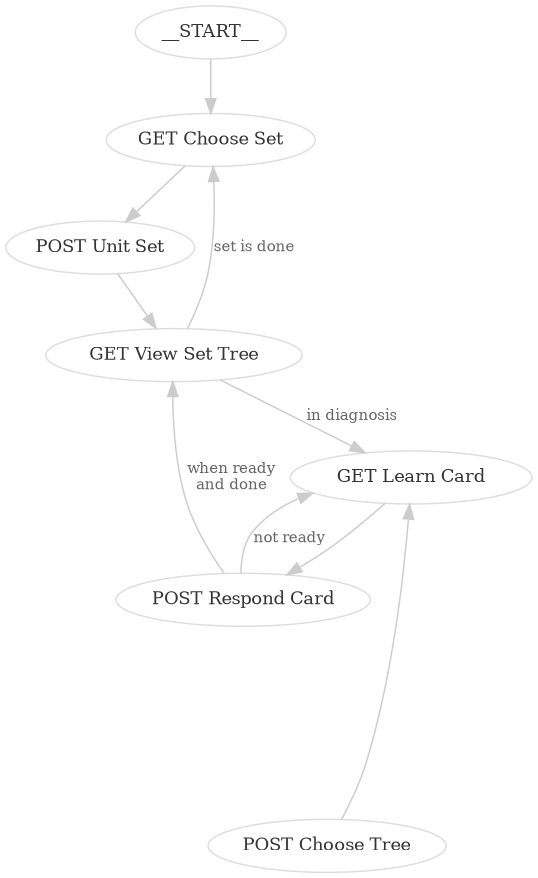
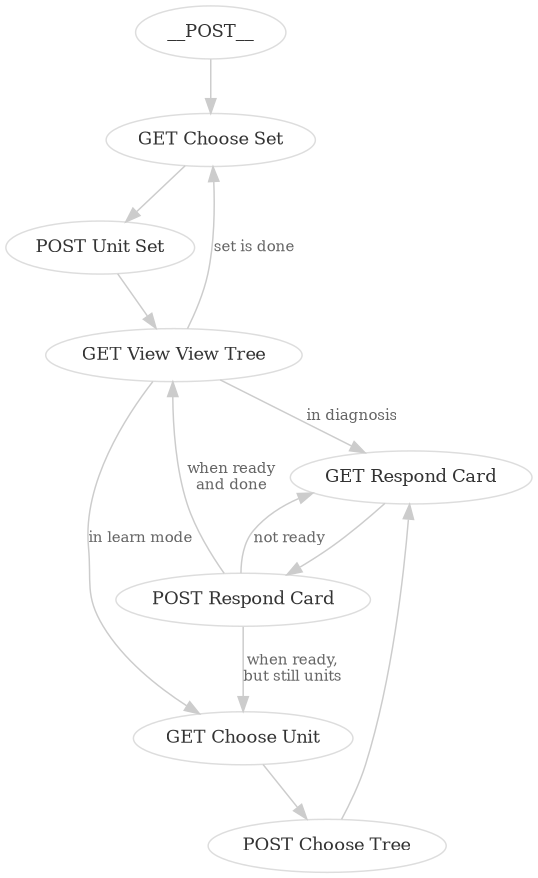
node "__START__": label "__START__" -> "__POST__"
node "GET View Set Tree": label "GET View Set Tree" -> "GET View View Tree"
node "GET Learn Card": label "GET Learn Card" -> "GET Respond Card"
node "GET Choose Unit": added
